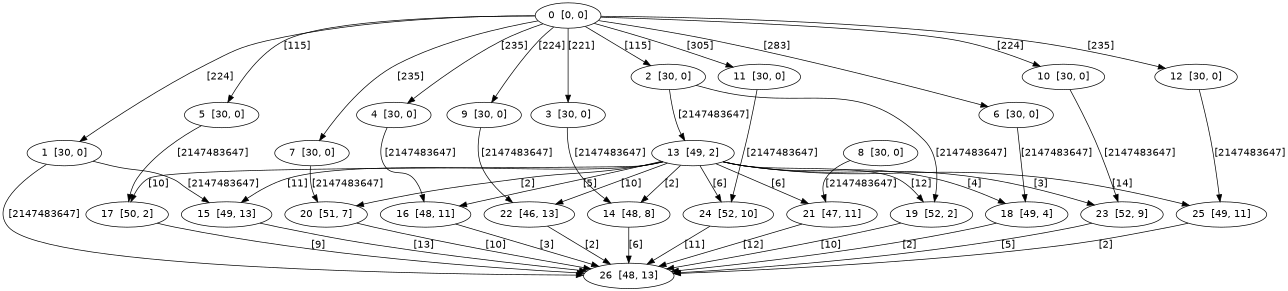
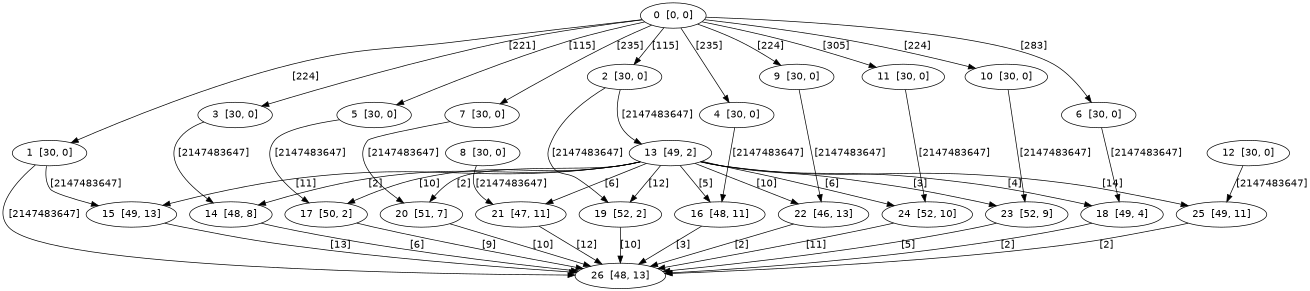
edge "0  [0, 0]" -> "12  [30, 0]": removed, label "[235]"
